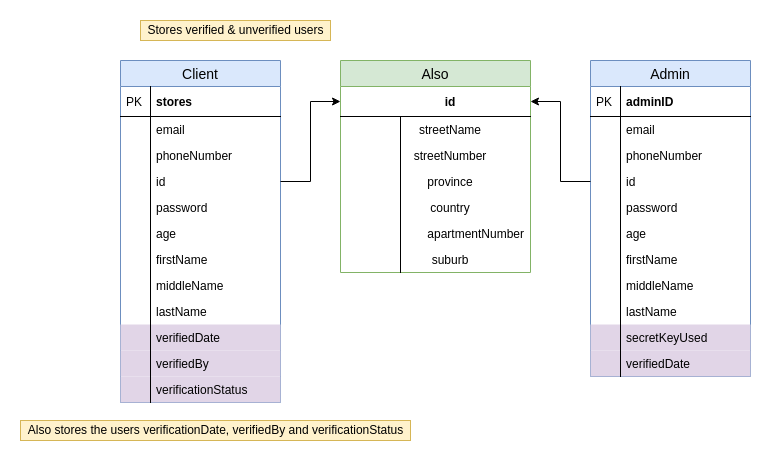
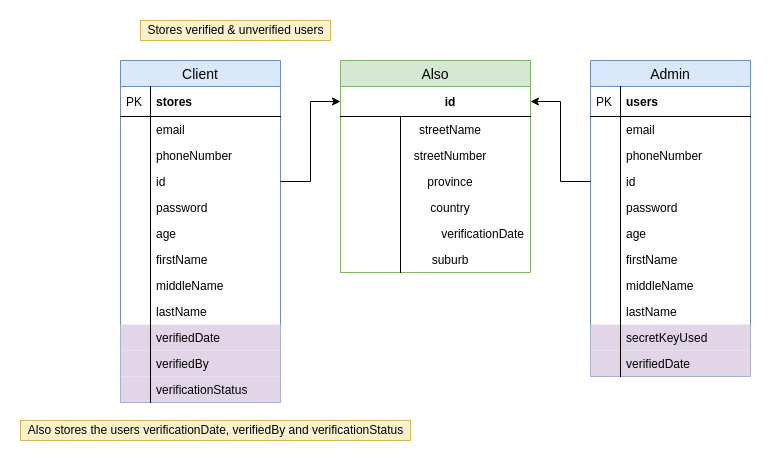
node "adminID": label "adminID" -> "users"
node "apartmentNumber": label "apartmentNumber" -> "verificationDate"
